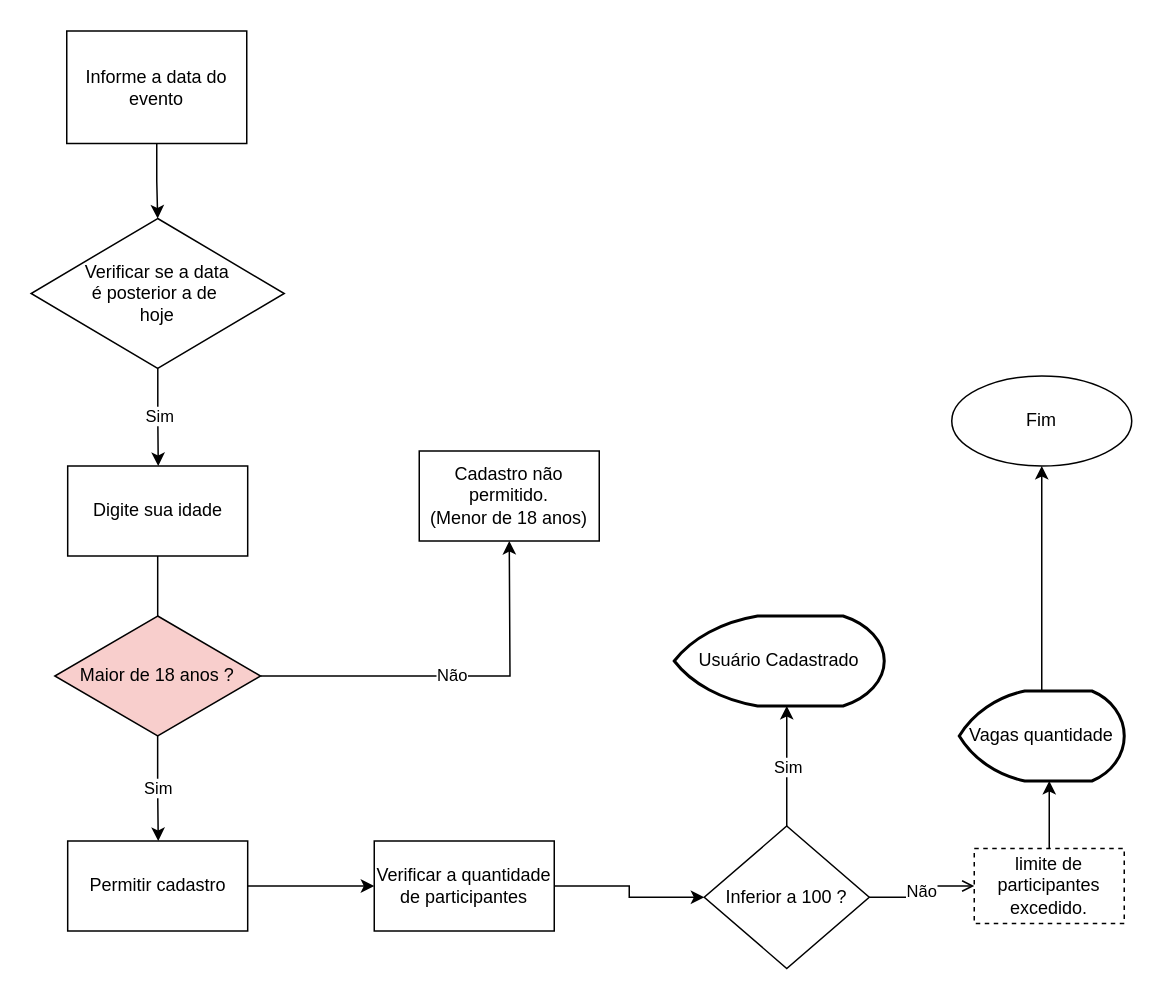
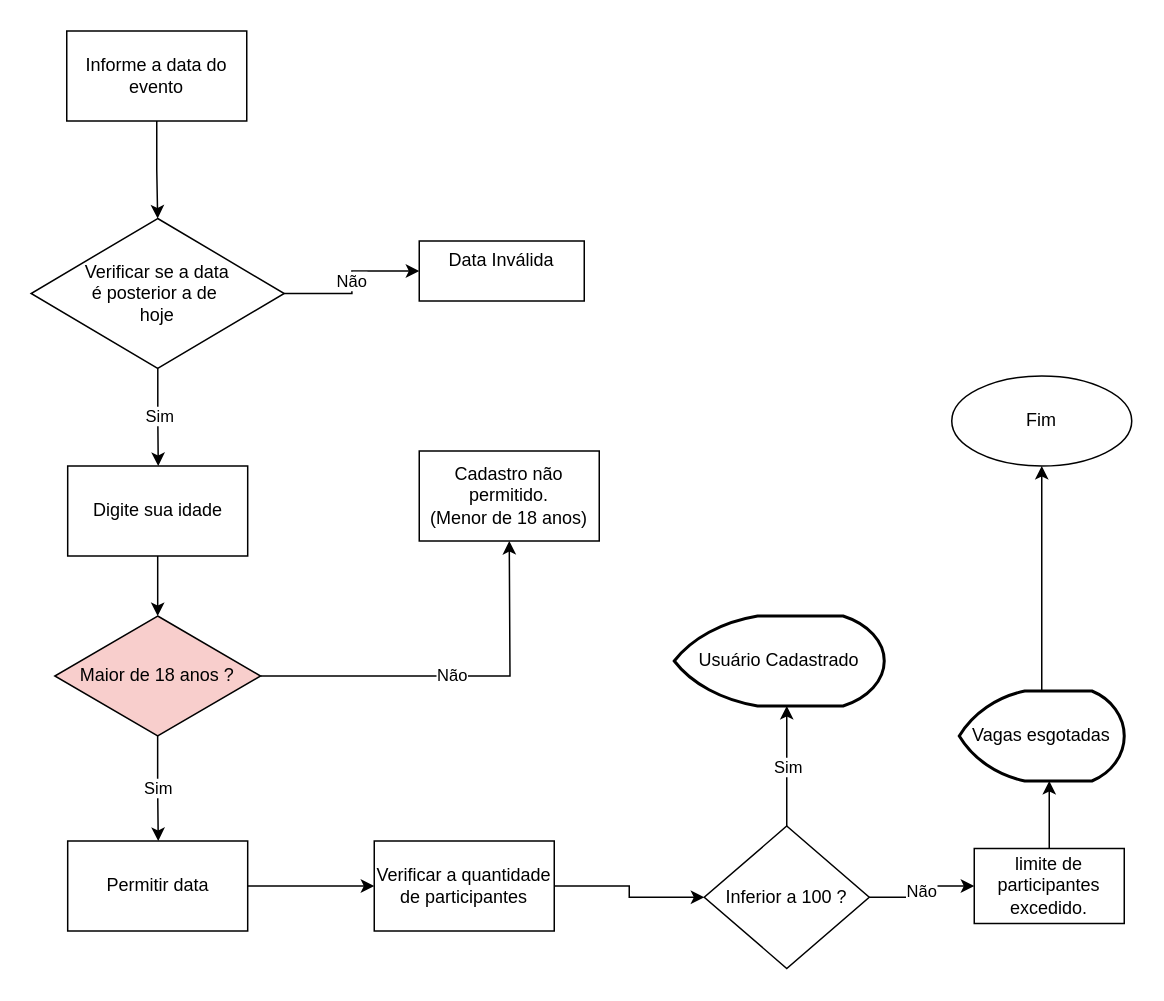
node "Informe a data do evento": size 180x113 -> 180x90
node "Data Inválida": added
edge "Verificar se a data é posterior a de hoje" -> "Data Inválida": added, label "Não"
edge "Digite sua idade" -- "Maior de 18 anos ?": arrowhead none -> classic
node "Vagas quantidade": label "Vagas quantidade" -> "Vagas esgotadas"
node "Permitir cadastro": label "Permitir cadastro" -> "Permitir data"
edge "Inferior a 100 ?" -> "limite de participantes excedido.": arrowhead open -> classic
node "limite de participantes excedido.": style dashed -> solid
